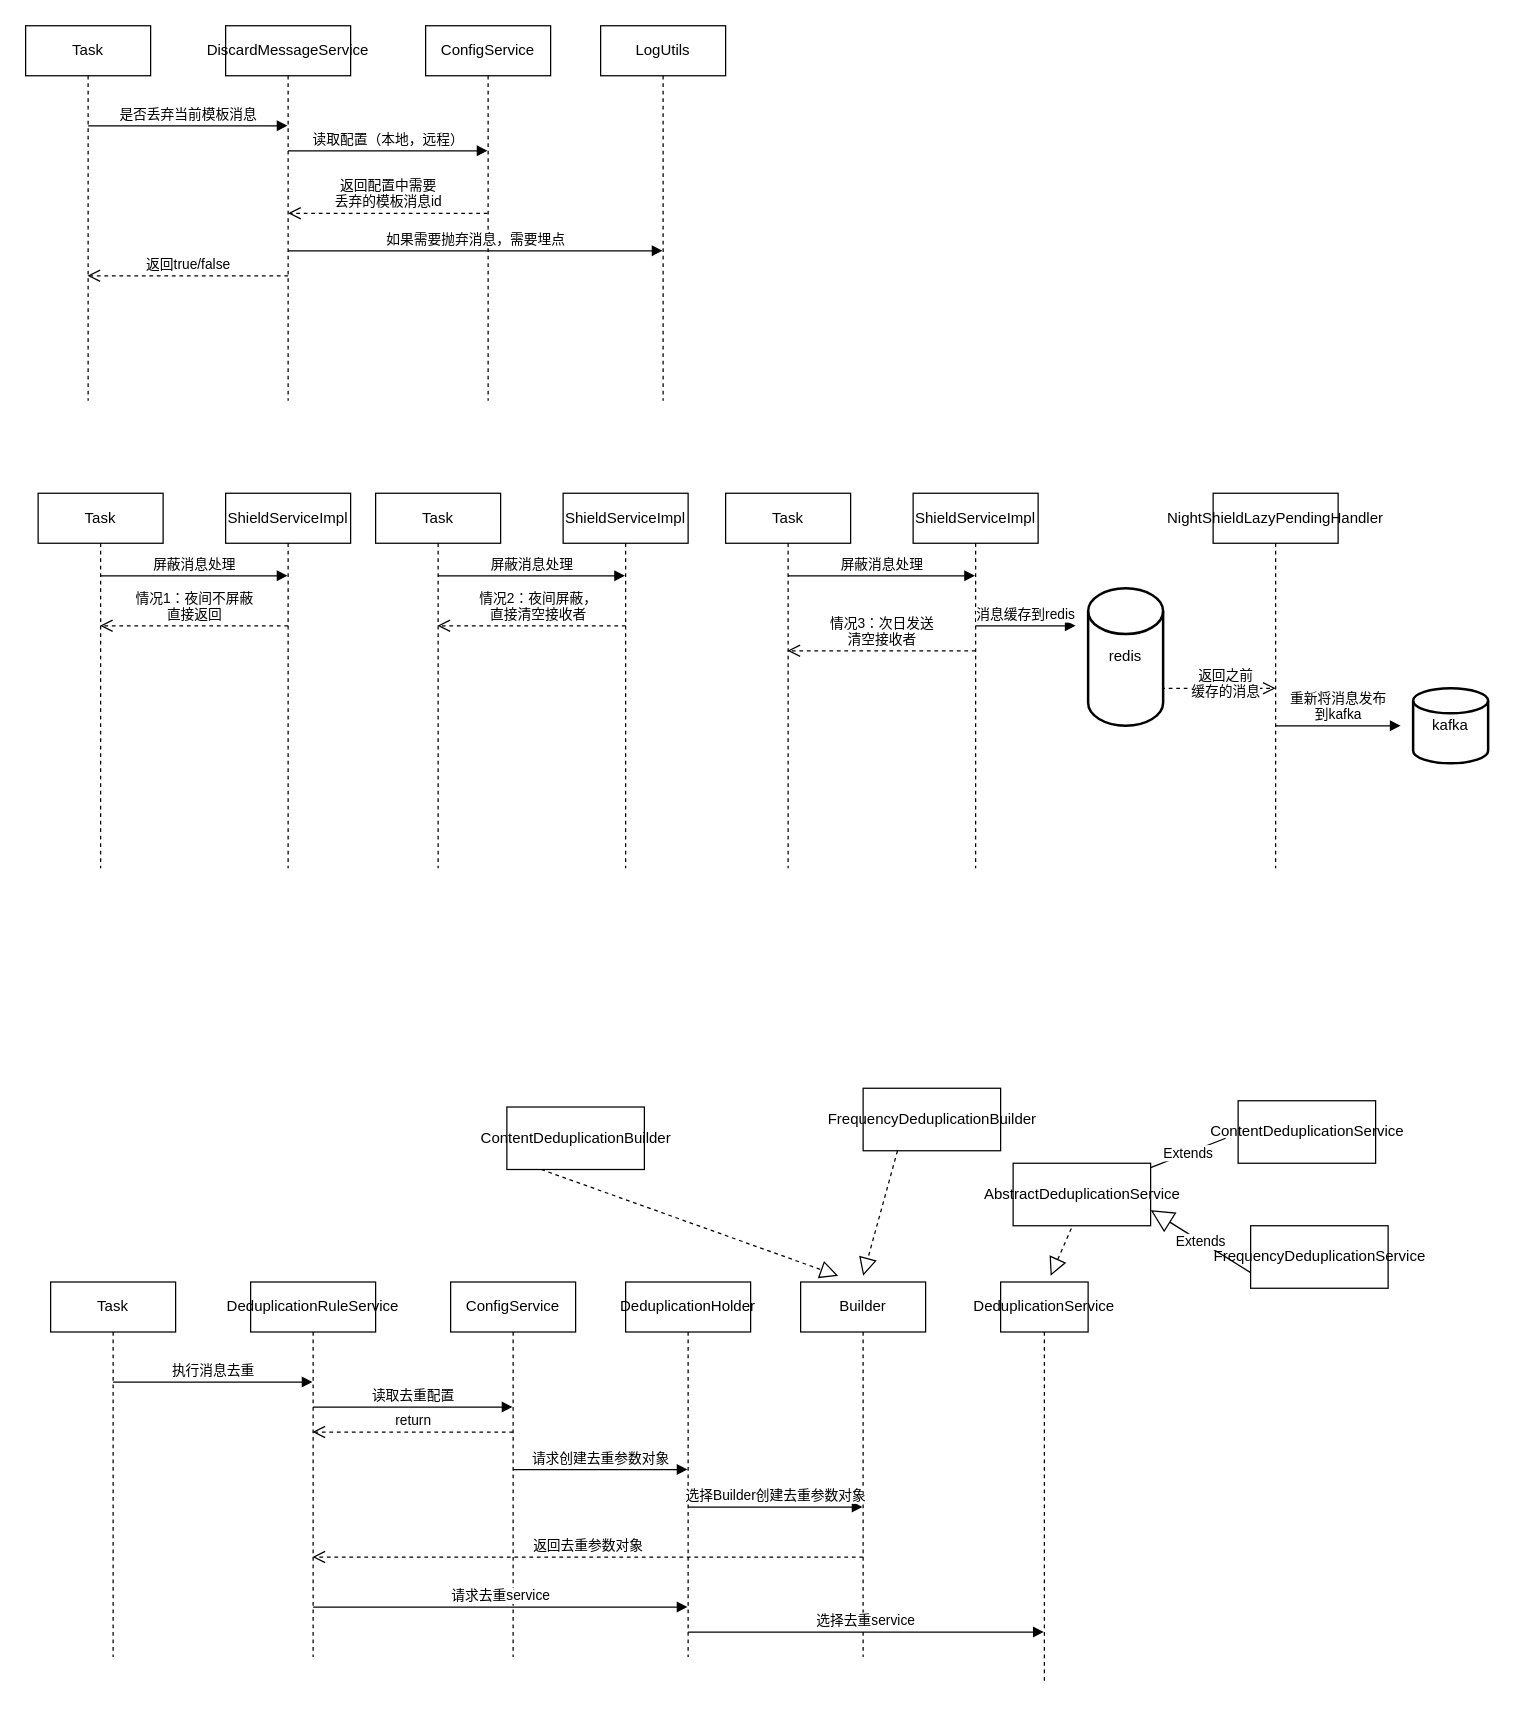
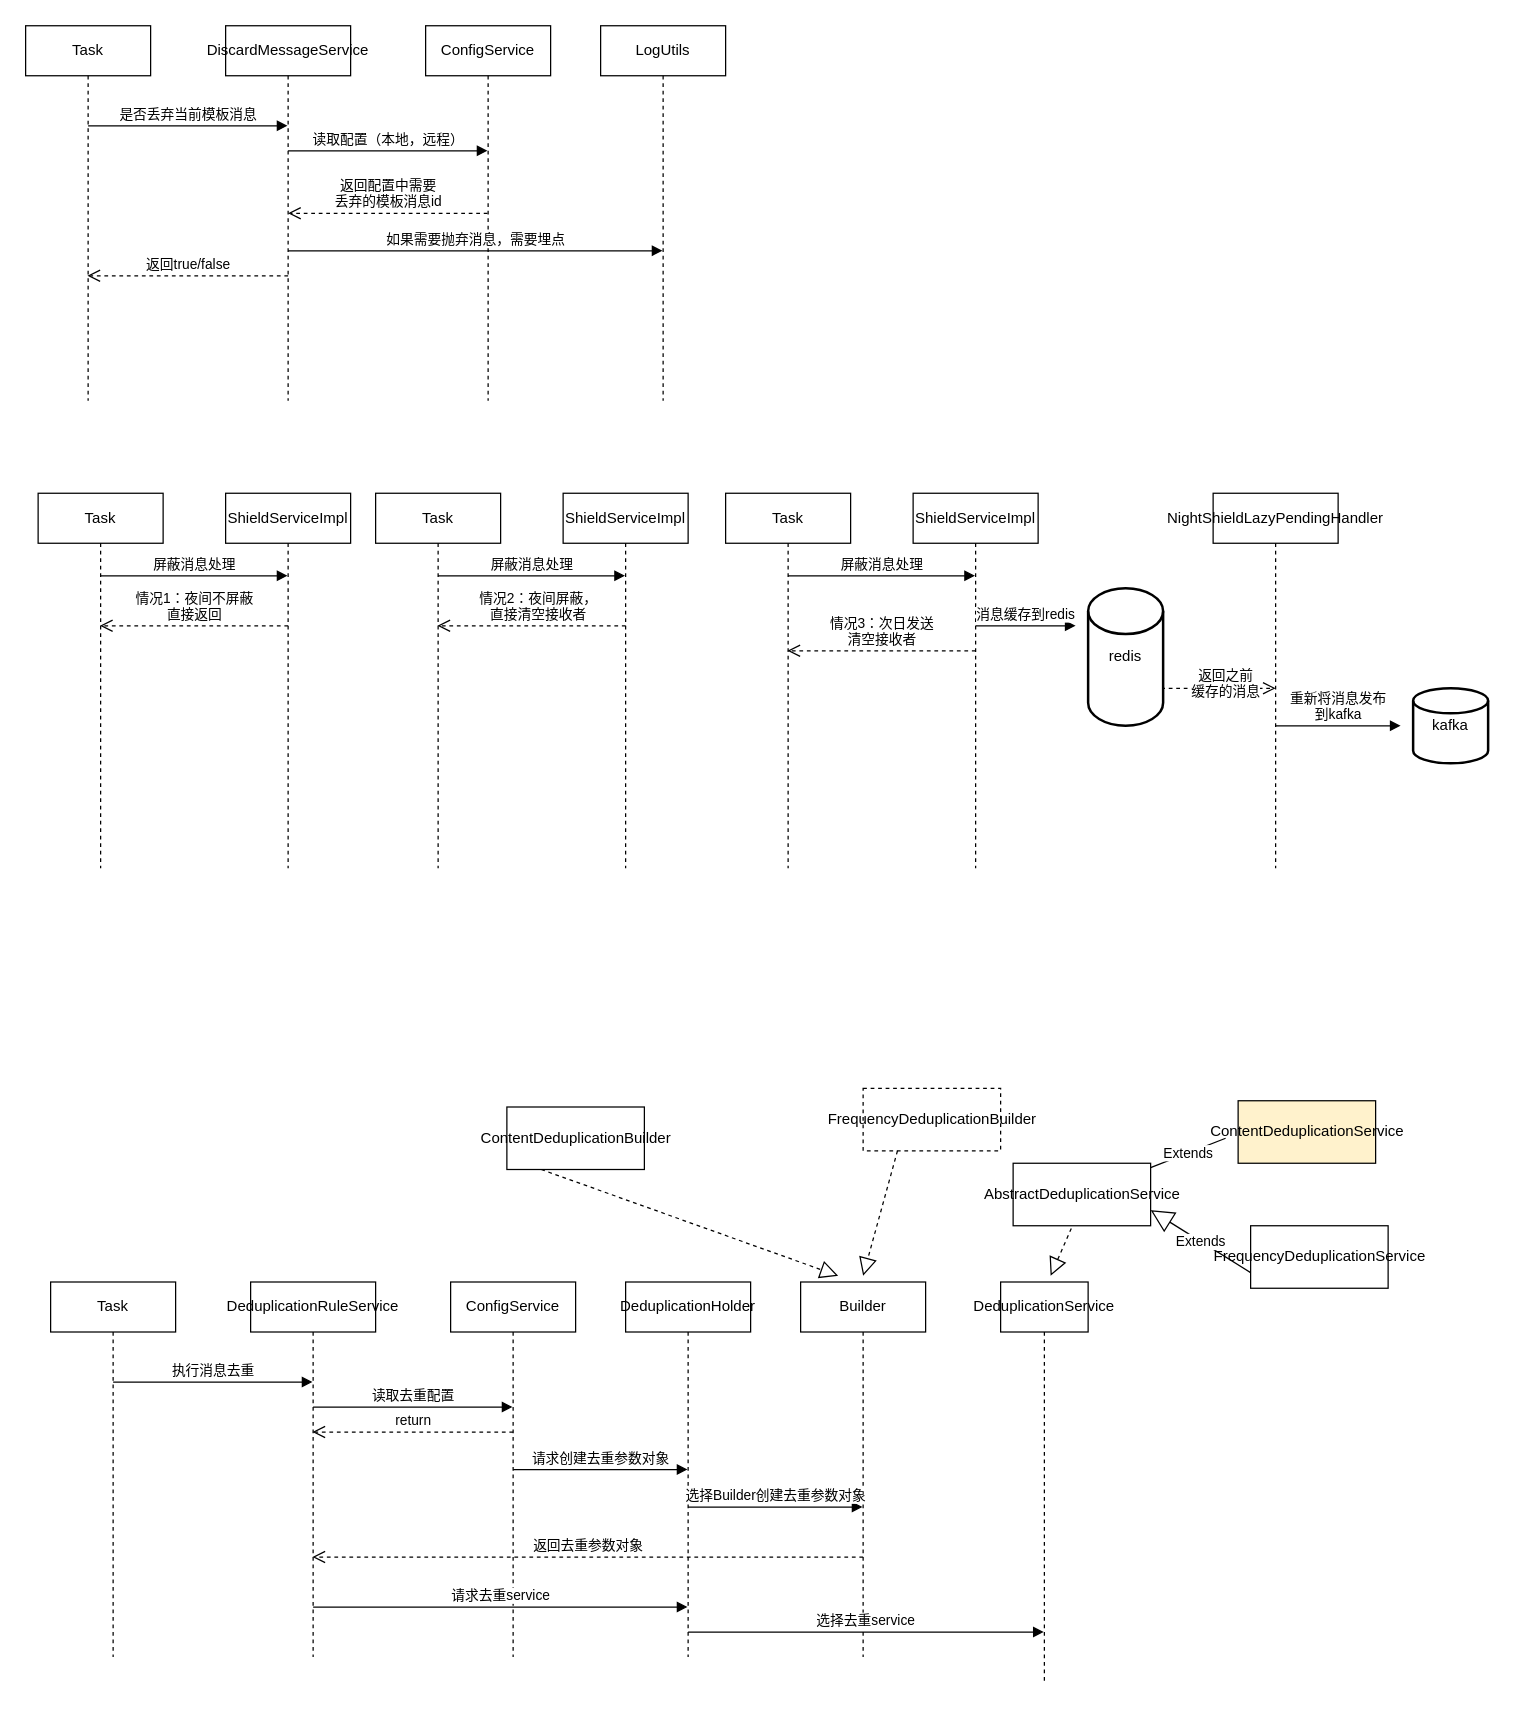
node "FrequencyDeduplicationBuilder": style solid -> dashed
node "ContentDeduplicationService": fillcolor #ffffff -> #fff2cc
